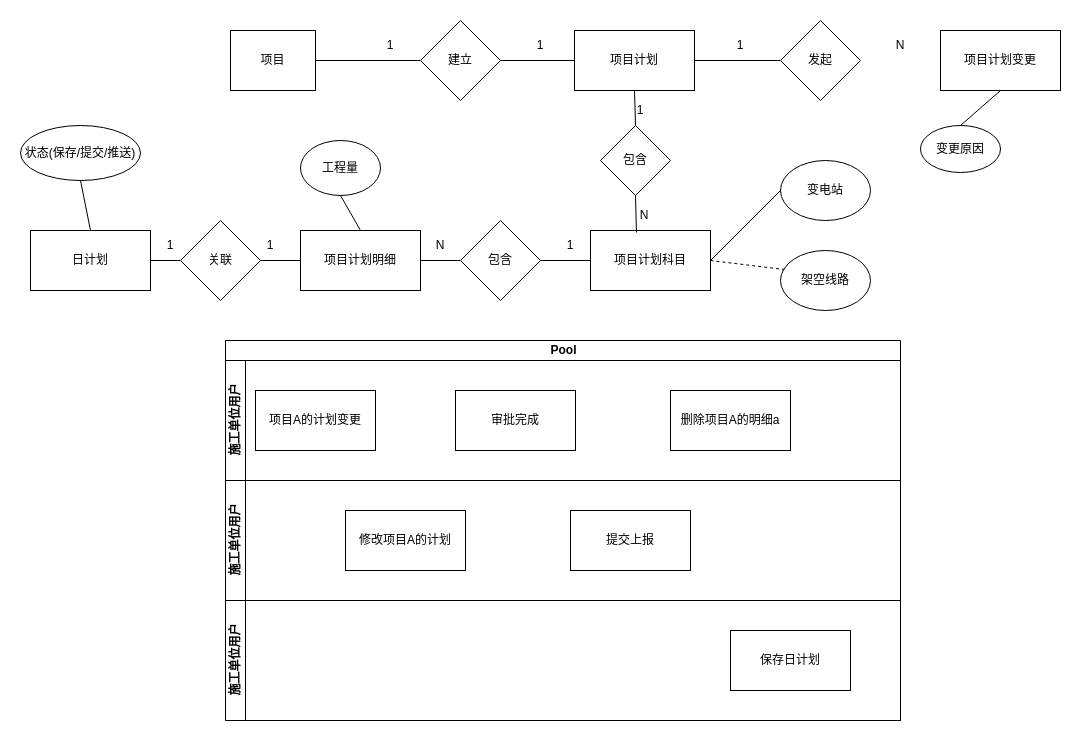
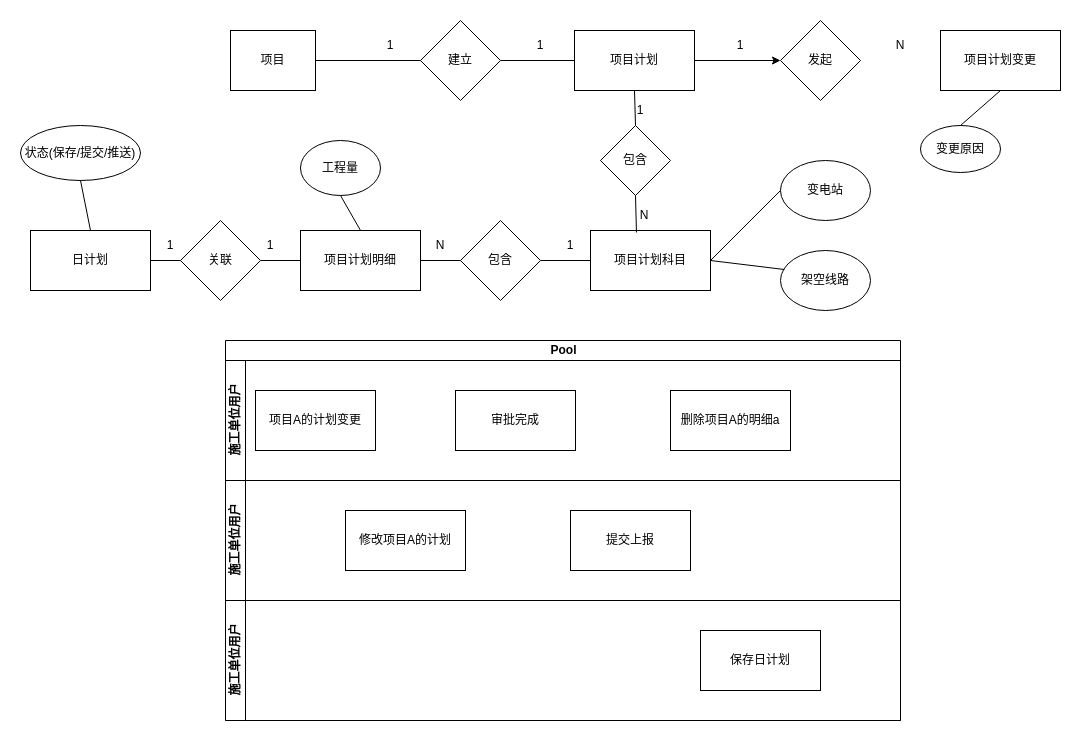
edge "项目计划" -- "发起": arrowhead none -> classic
edge "项目计划科目" -- "架空线路": style dashed -> solid
node "保存日计划": moved (791, 661) -> (761, 661)
